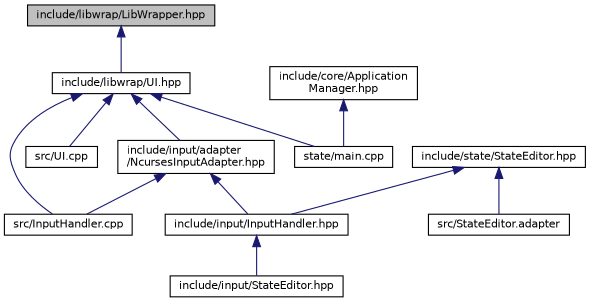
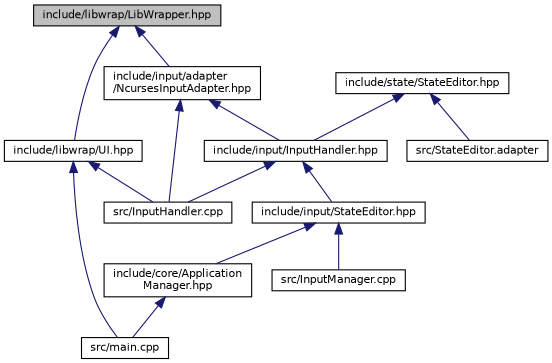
edge "include/input/adapter /NcursesInputAdapter.hpp" -> "include/libwrap/UI.hpp": now "include/input/adapter /NcursesInputAdapter.hpp" -> "include/libwrap/LibWrapper.hpp"
node "src/UI.cpp": removed
node "state/main.cpp": label "state/main.cpp" -> "src/main.cpp"
edge "src/InputHandler.cpp" -> "include/input/InputHandler.hpp": added
edge "include/core/Application Manager.hpp" -> "include/input/StateEditor.hpp": added
node "src/InputManager.cpp": added
